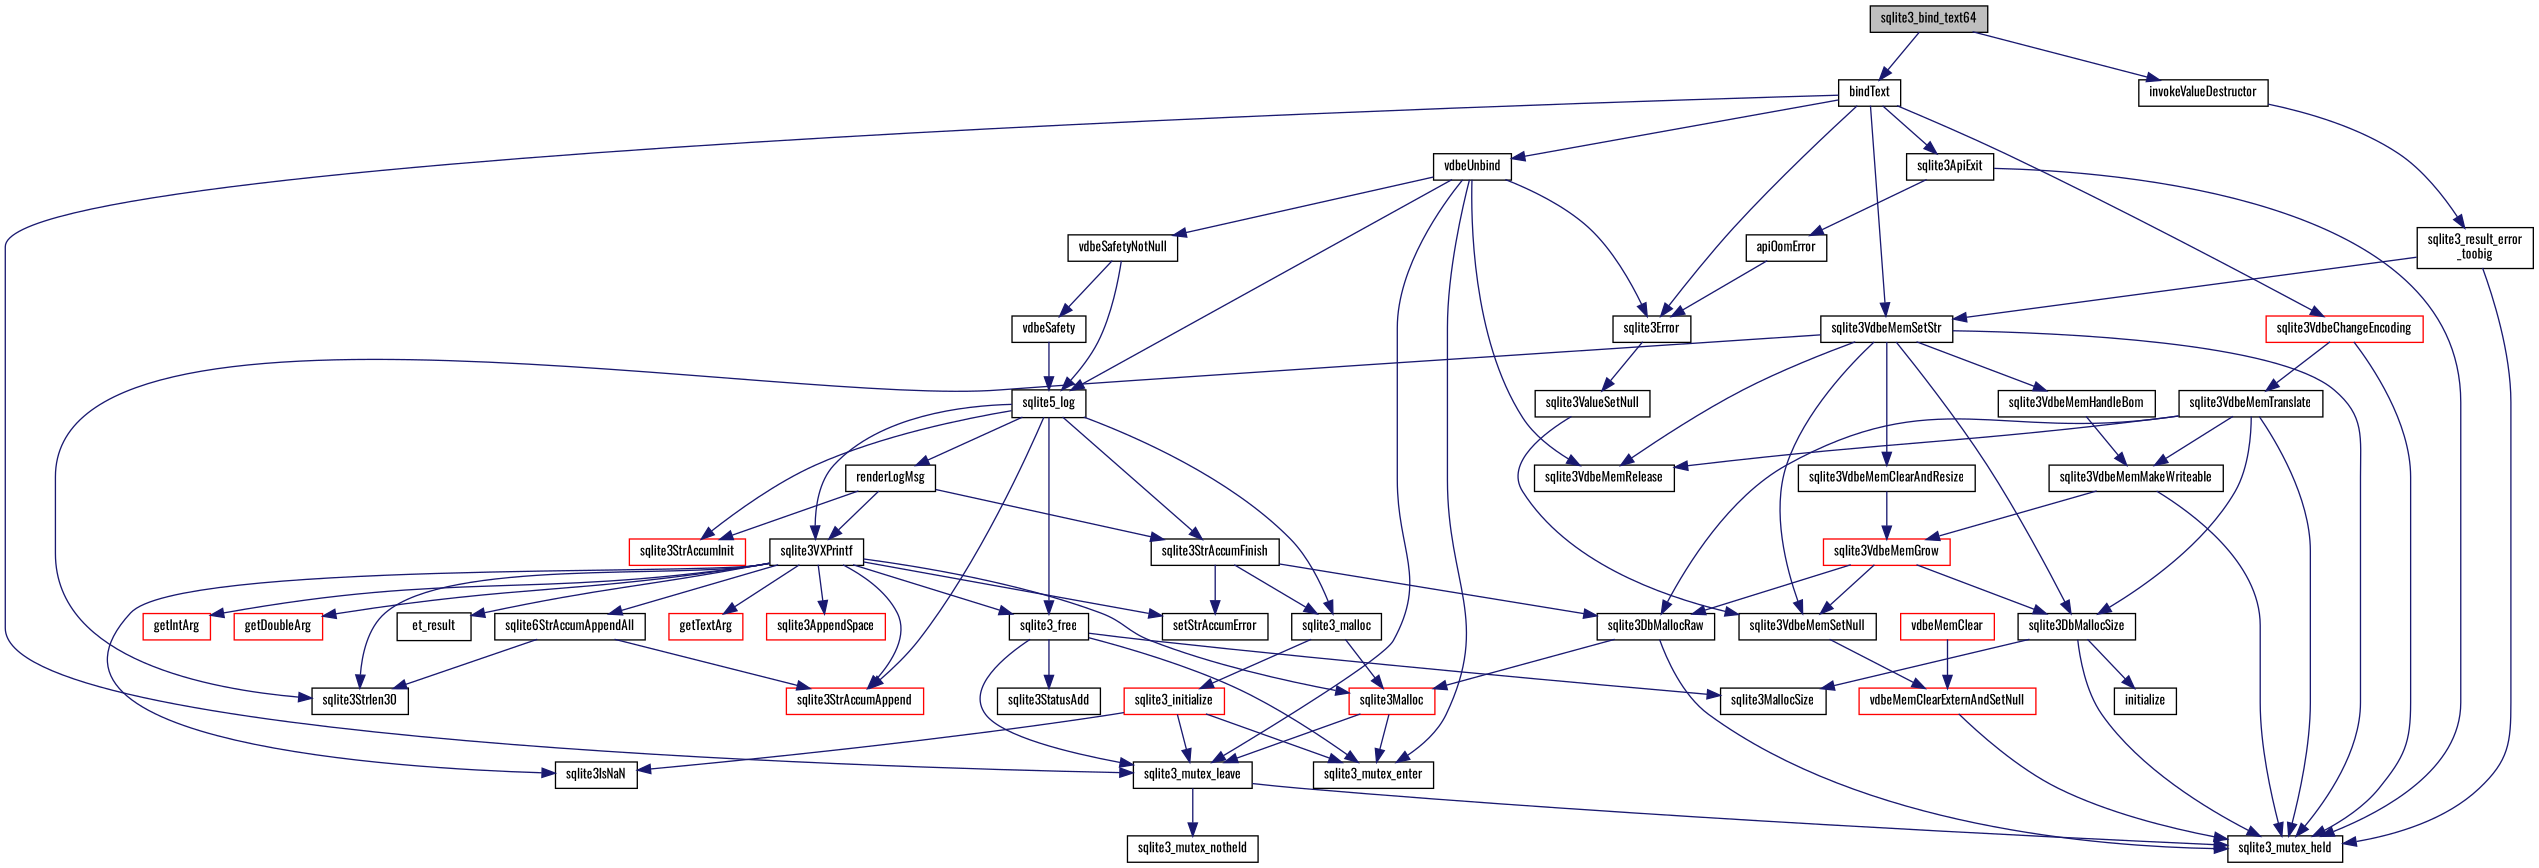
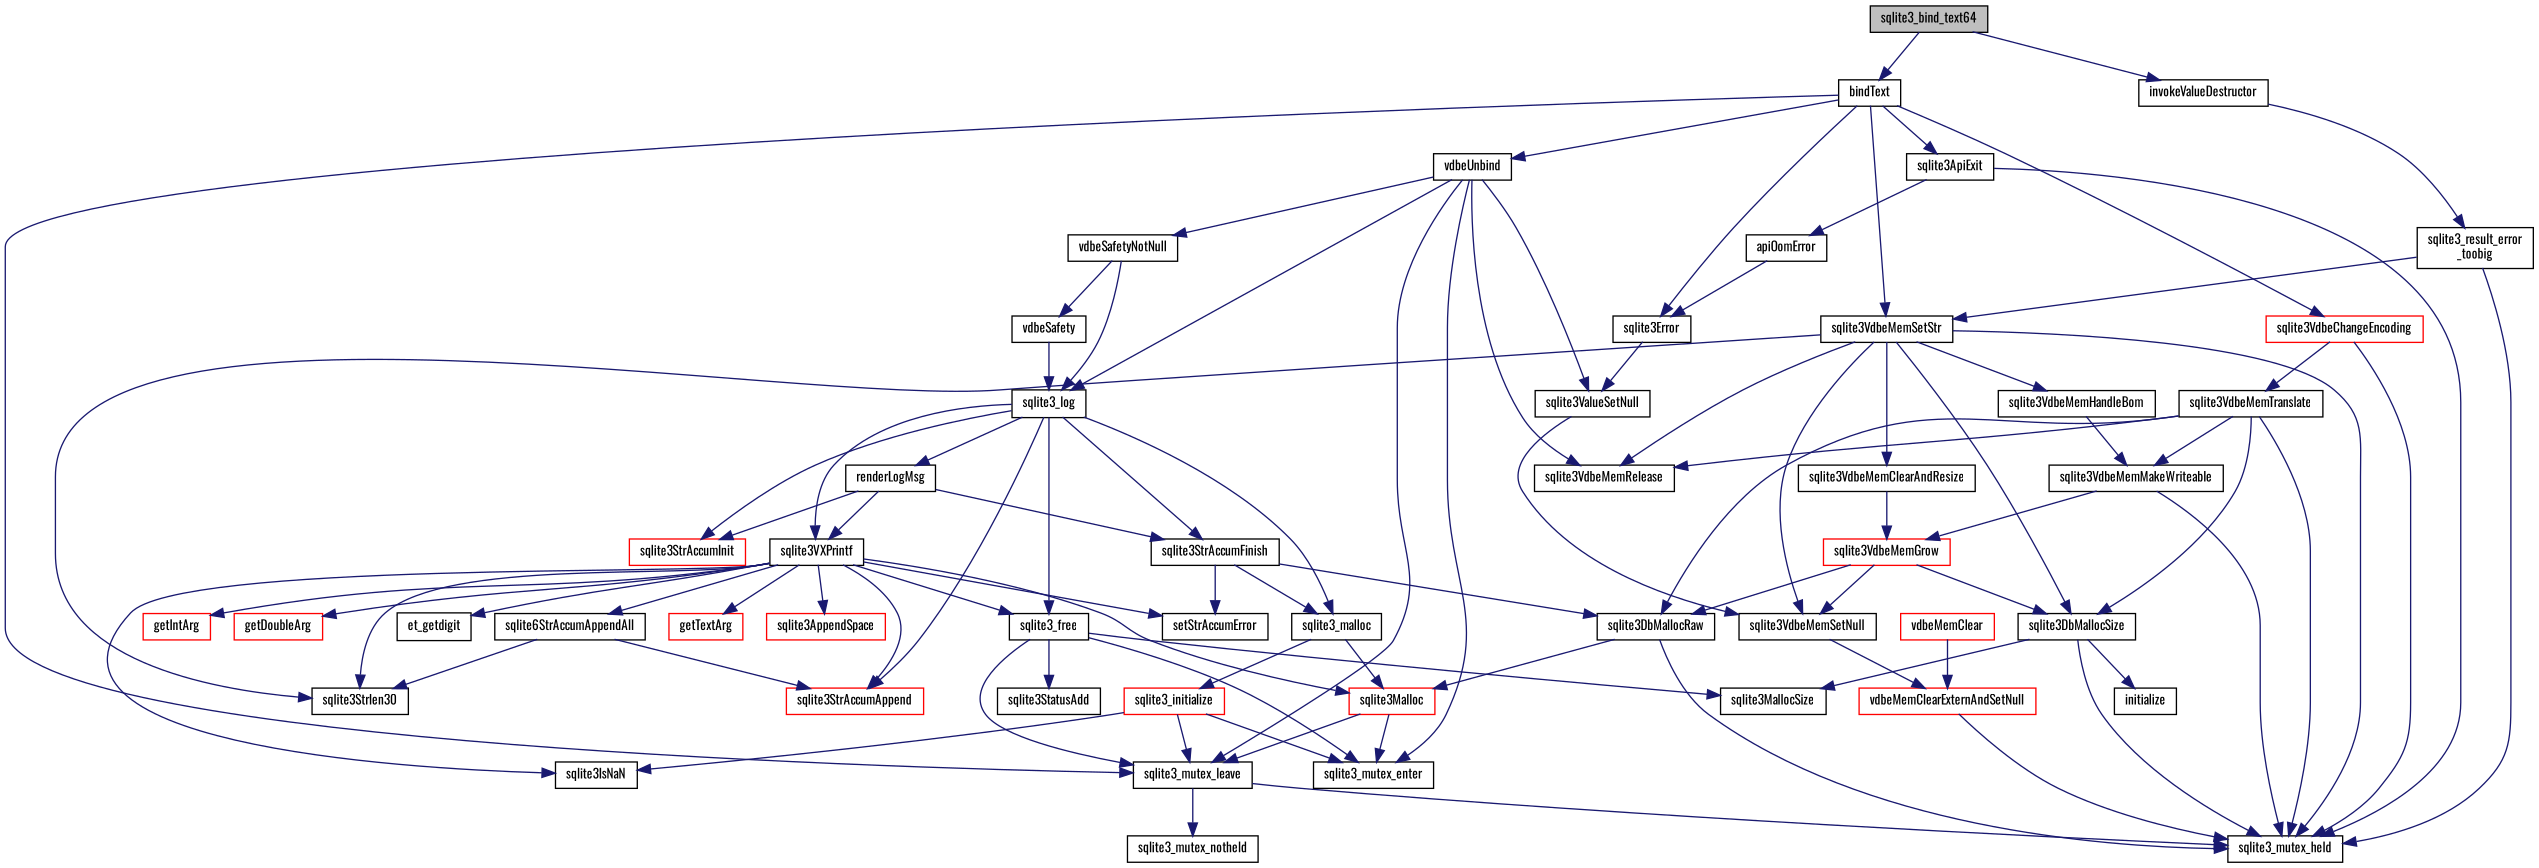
edge "vdbeUnbind" -> "sqlite3Error": now "vdbeUnbind" -> "sqlite3ValueSetNull"
node "sqlite5_log": label "sqlite5_log" -> "sqlite3_log"
node "et_result": label "et_result" -> "et_getdigit"
